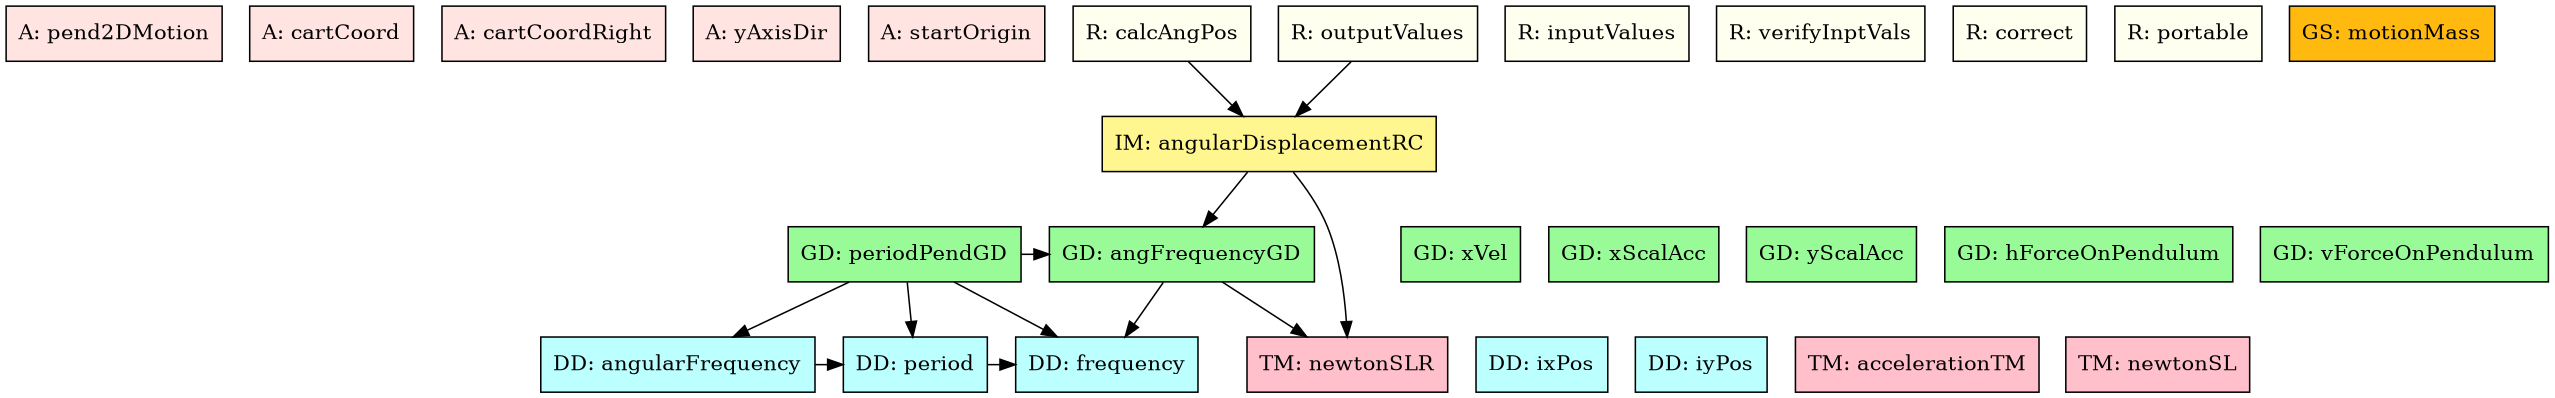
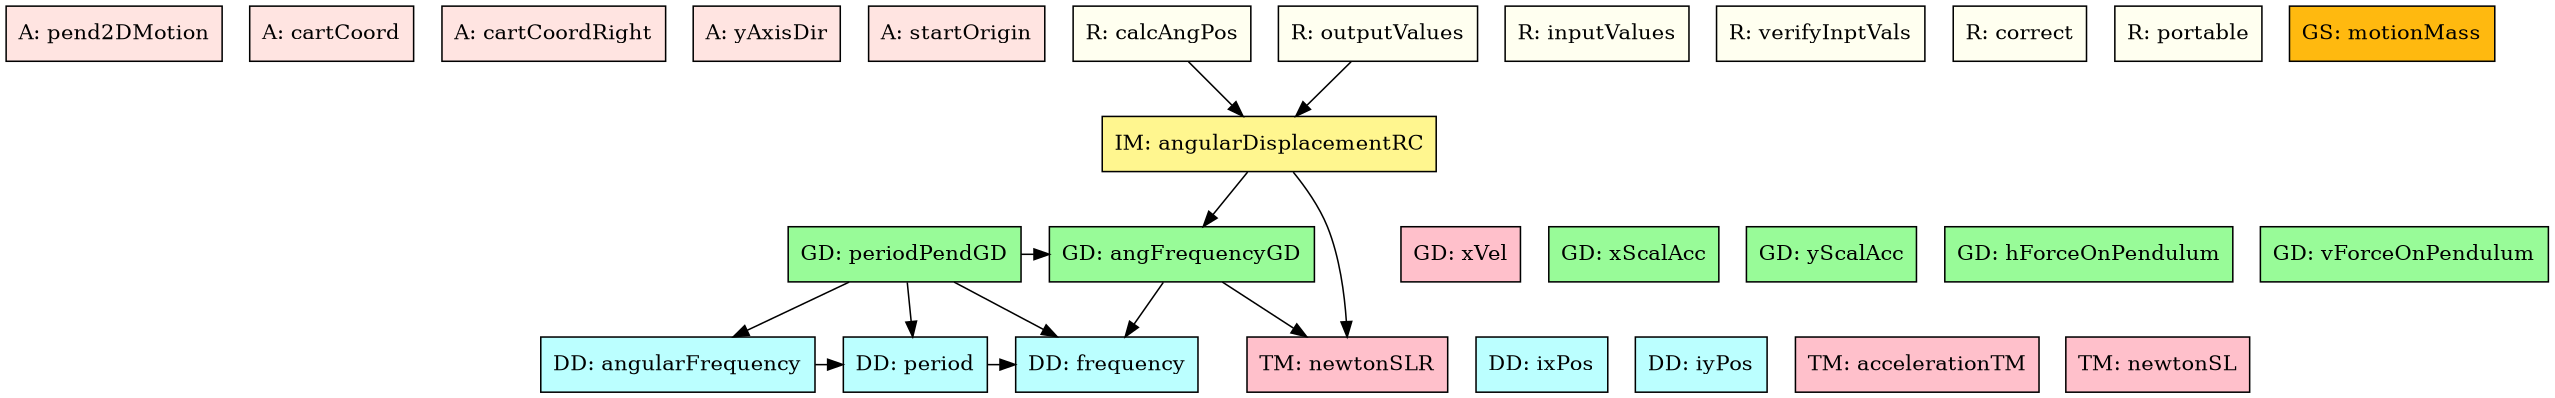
node "GD: xVel": fillcolor palegreen -> pink
